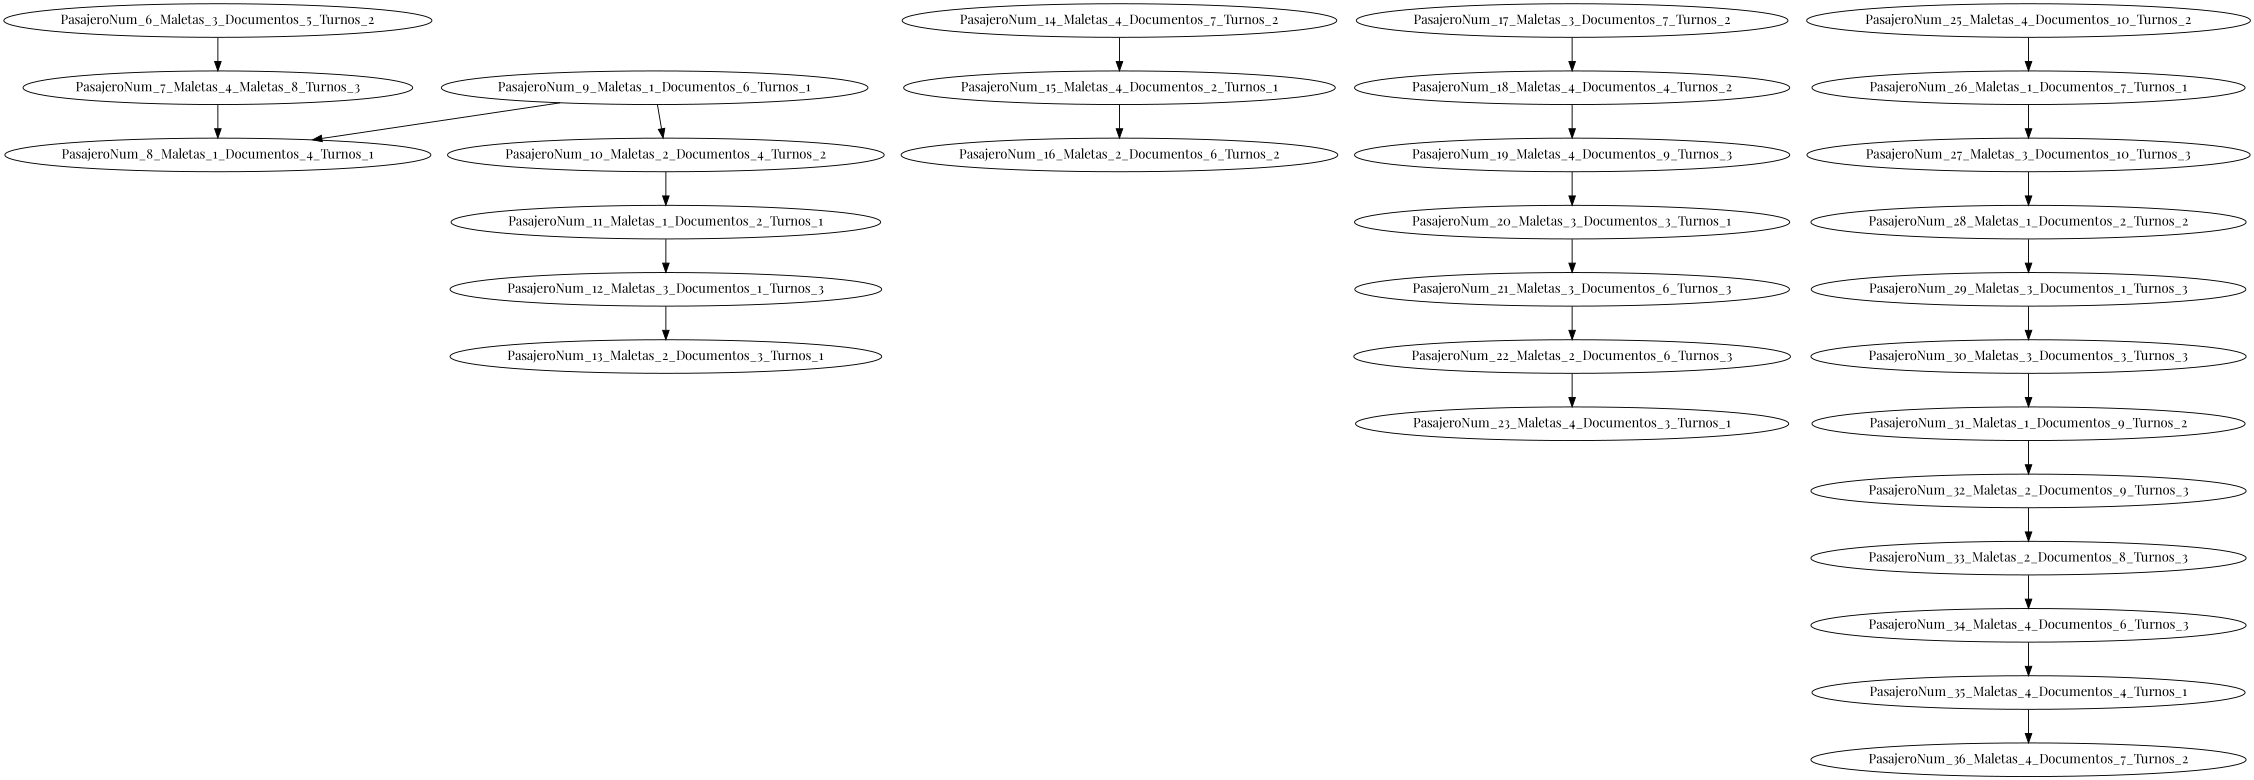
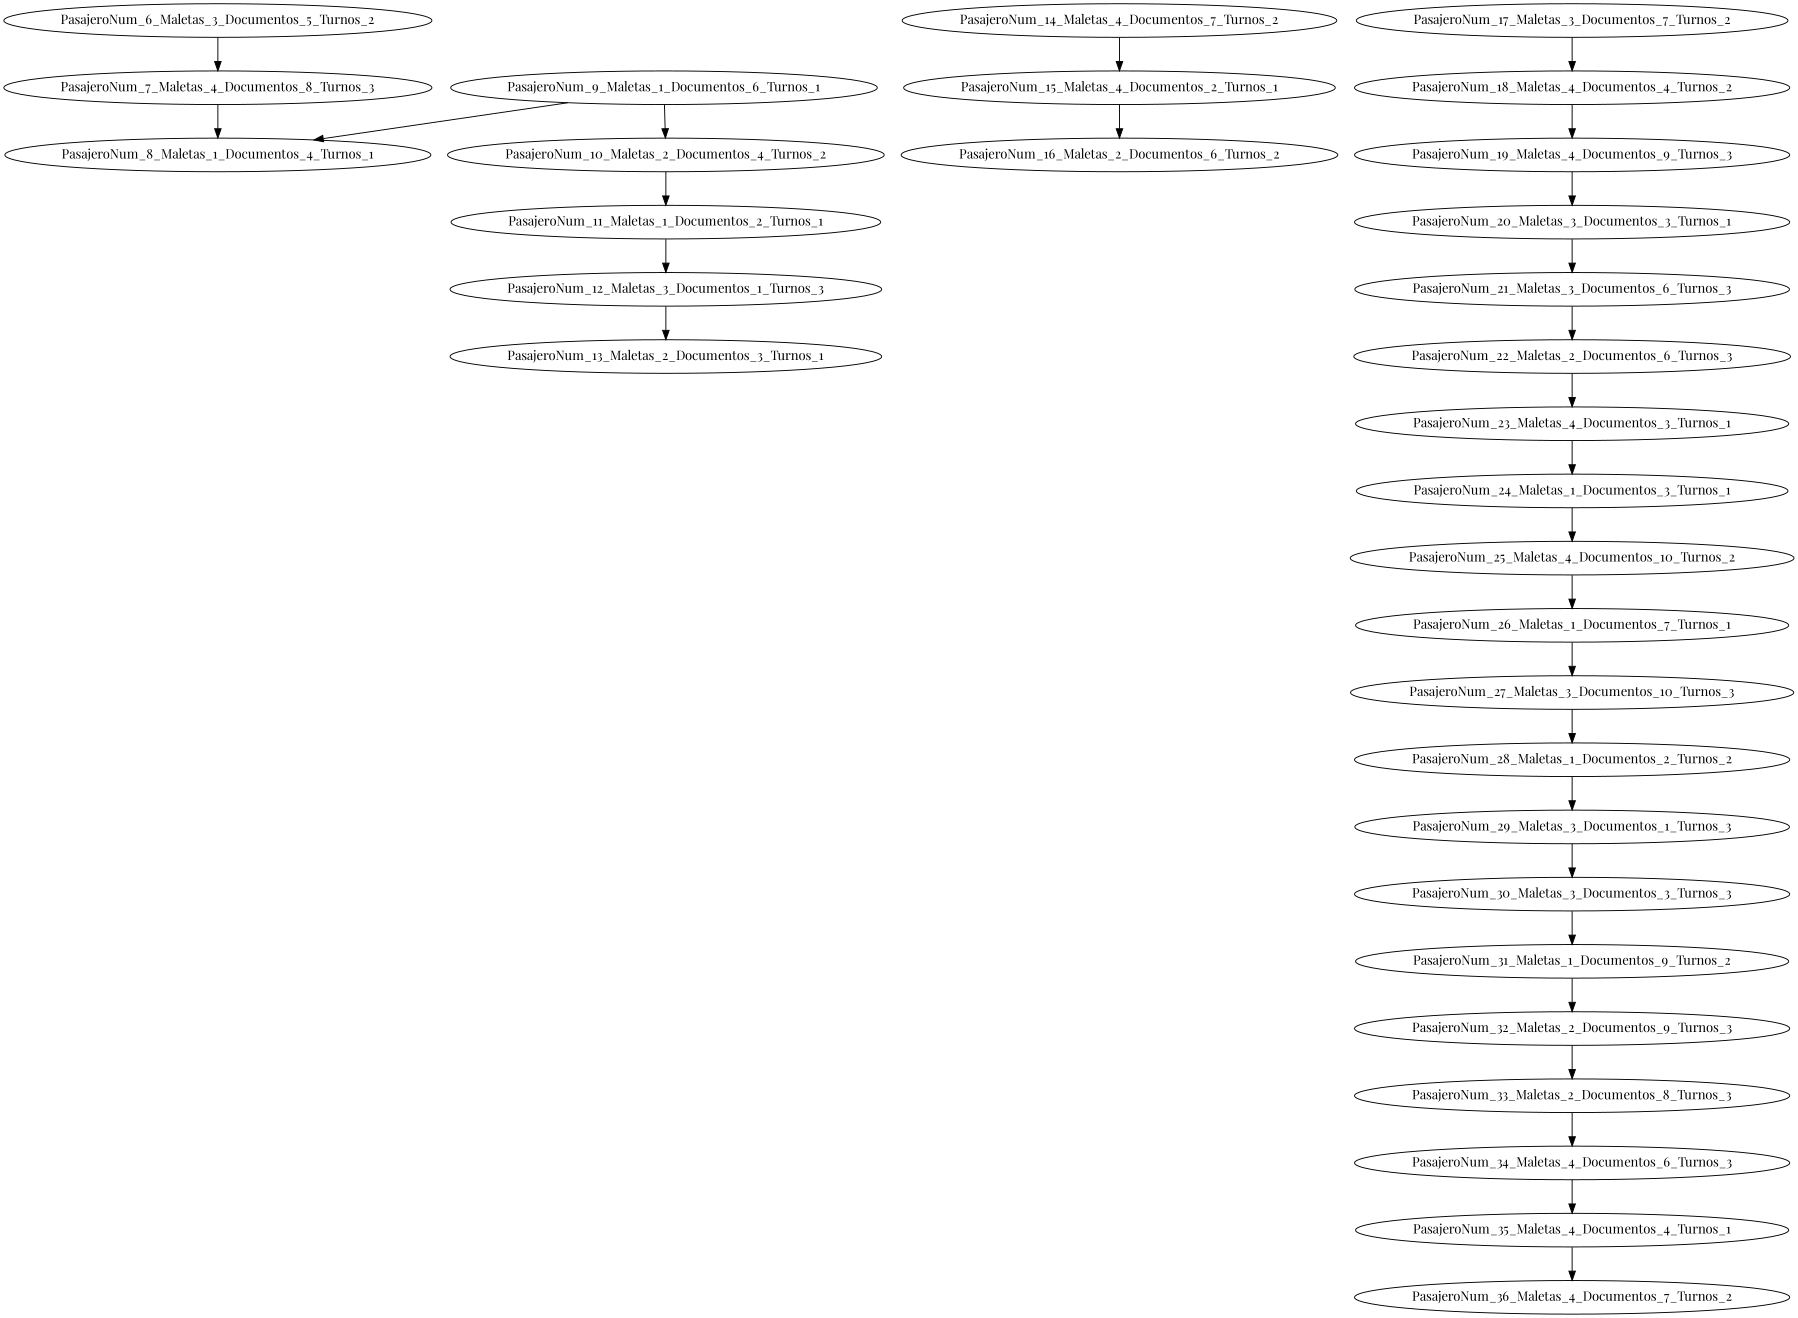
node "PasajeroNum_7_Maletas_4_Maletas_8_Turnos_3": label "PasajeroNum_7_Maletas_4_Maletas_8_Turnos_3" -> "PasajeroNum_7_Maletas_4_Documentos_8_Turnos_3"
node "PasajeroNum_24_Maletas_1_Documentos_3_Turnos_1": added
